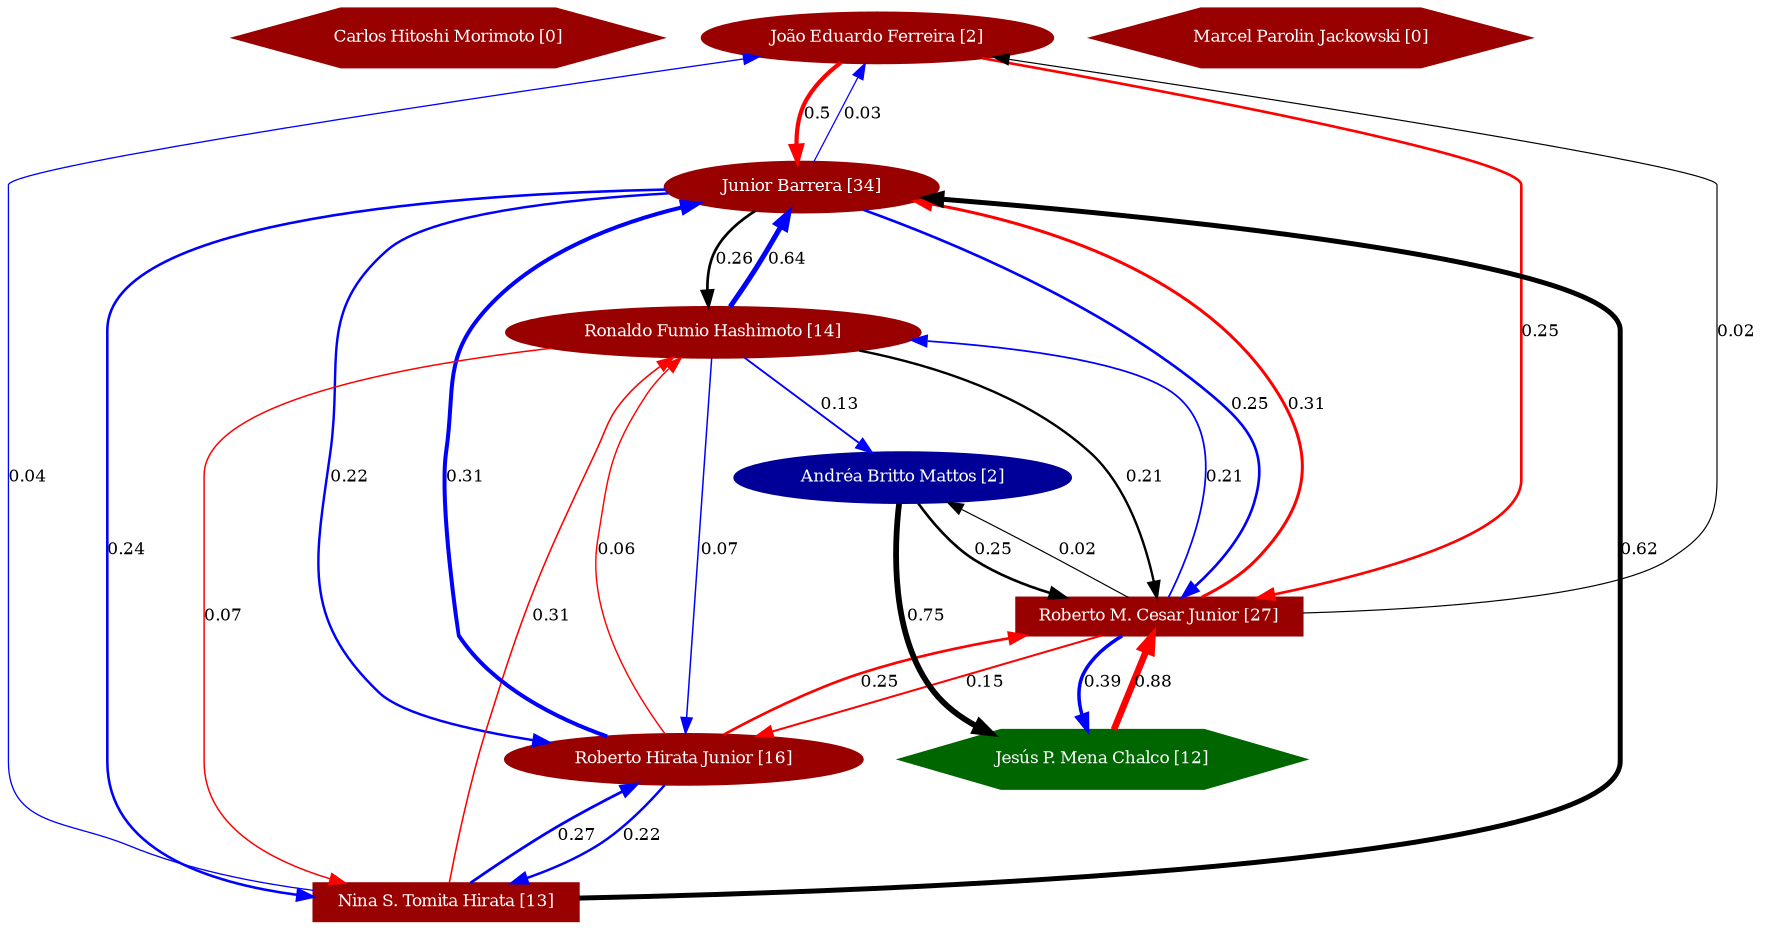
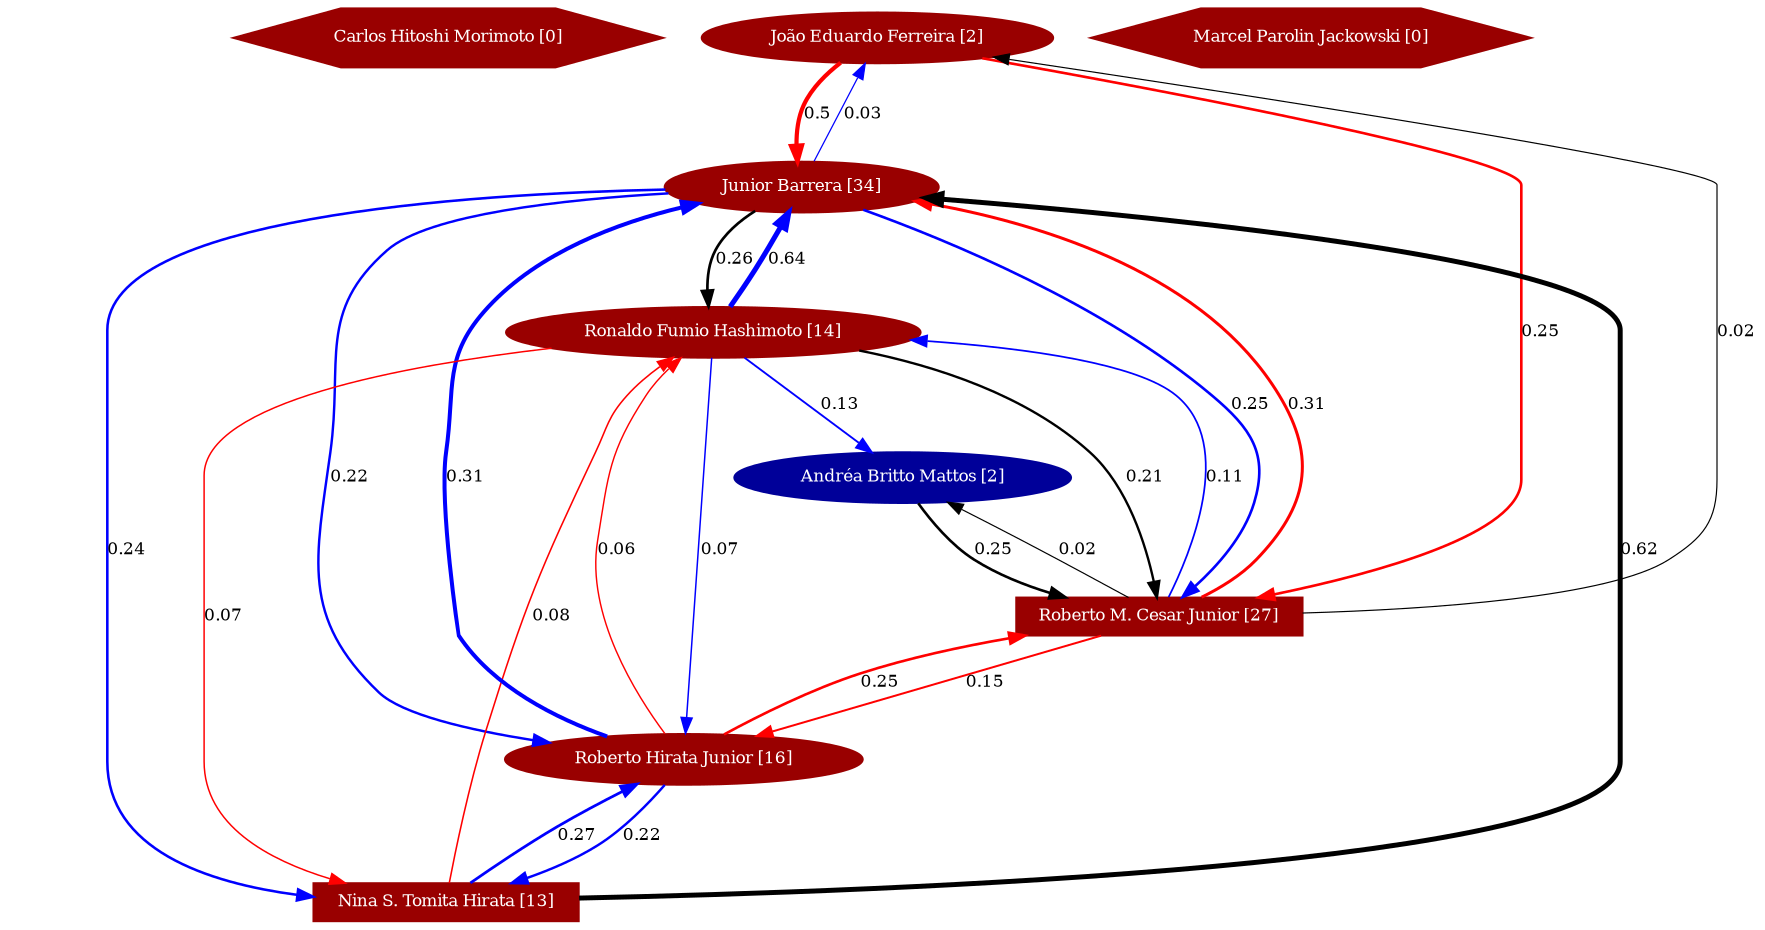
edge "Nina S. Tomita Hirata [13]" -> "João Eduardo Ferreira [2]": removed, label "0.04"
edge "Roberto M. Cesar Junior [27]" -> "Ronaldo Fumio Hashimoto [14]": label "0.21" -> "0.11"
edge "Nina S. Tomita Hirata [13]" -> "Ronaldo Fumio Hashimoto [14]": label "0.31" -> "0.08"
node "Jesús P. Mena Chalco [12]": removed
